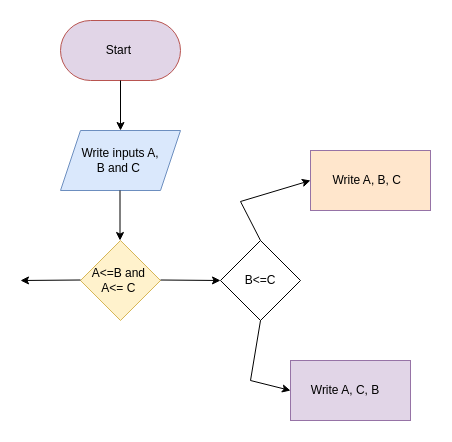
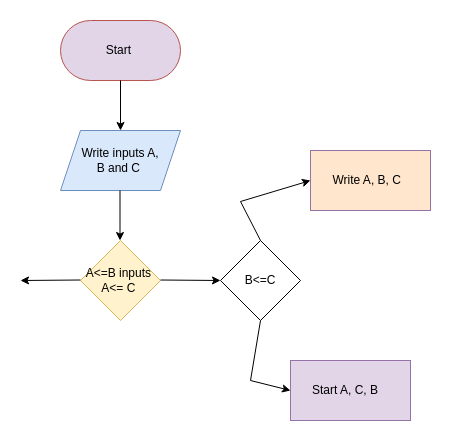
node "A<=B and A<= C": label "A<=B and A<= C" -> "A<=B inputs A<= C"
node "Write A, C, B": label "Write A, C, B" -> "Start A, C, B"
